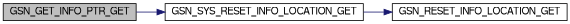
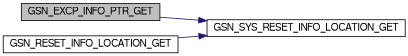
node "GSN_GET_INFO_PTR_GET": label "GSN_GET_INFO_PTR_GET" -> "GSN_EXCP_INFO_PTR_GET"
edge "GSN_SYS_RESET_INFO_LOCATION_GET" -> "GSN_RESET_INFO_LOCATION_GET": reversed
